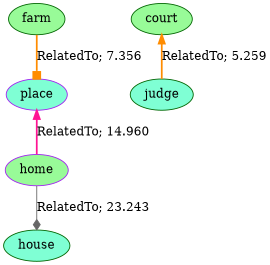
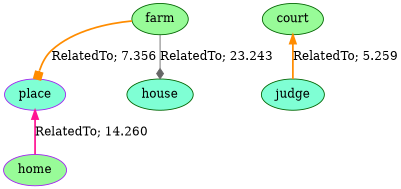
edge "home" -> "place": label "RelatedTo; 14.960" -> "RelatedTo; 14.260"
edge "home" -> "house": now "farm" -> "house"
